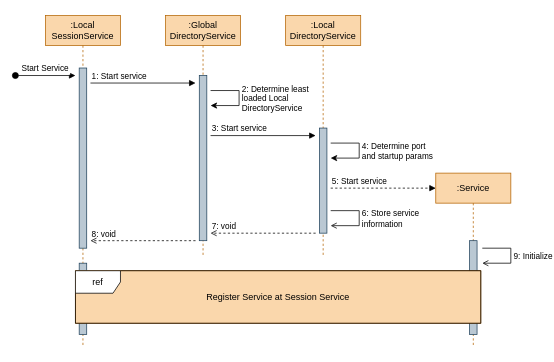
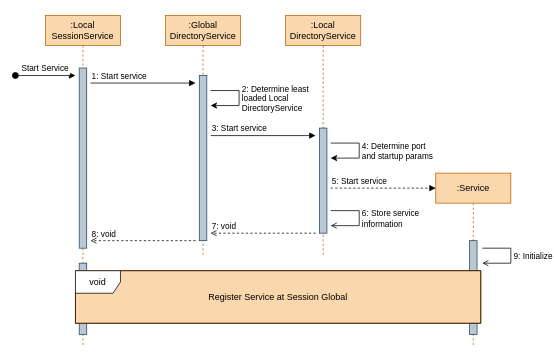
node "ref": label "ref" -> "void"
node "Register Service at Session Service": label "Register Service at Session Service" -> "Register Service at Session Global"
